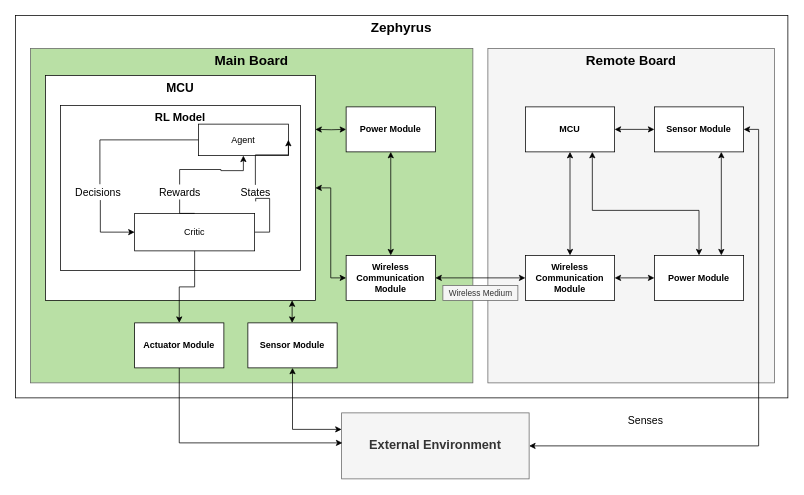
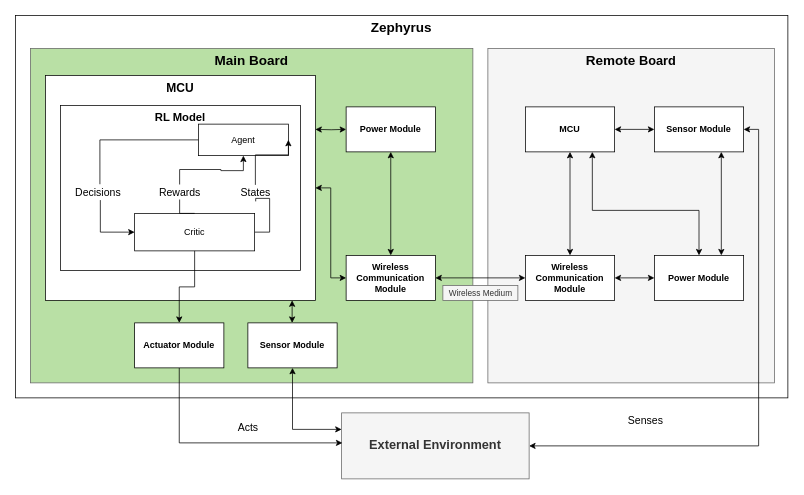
node "Acts": added
